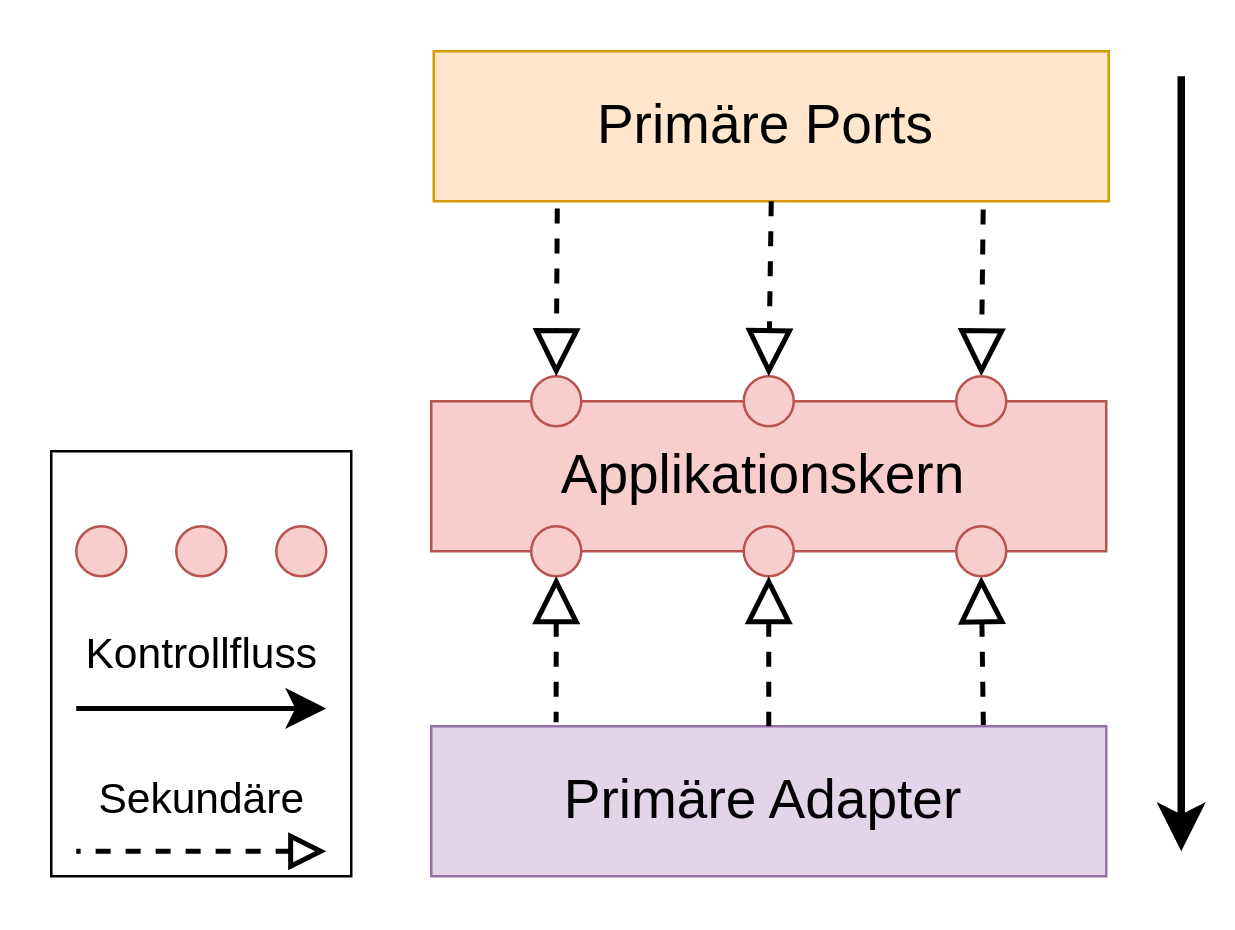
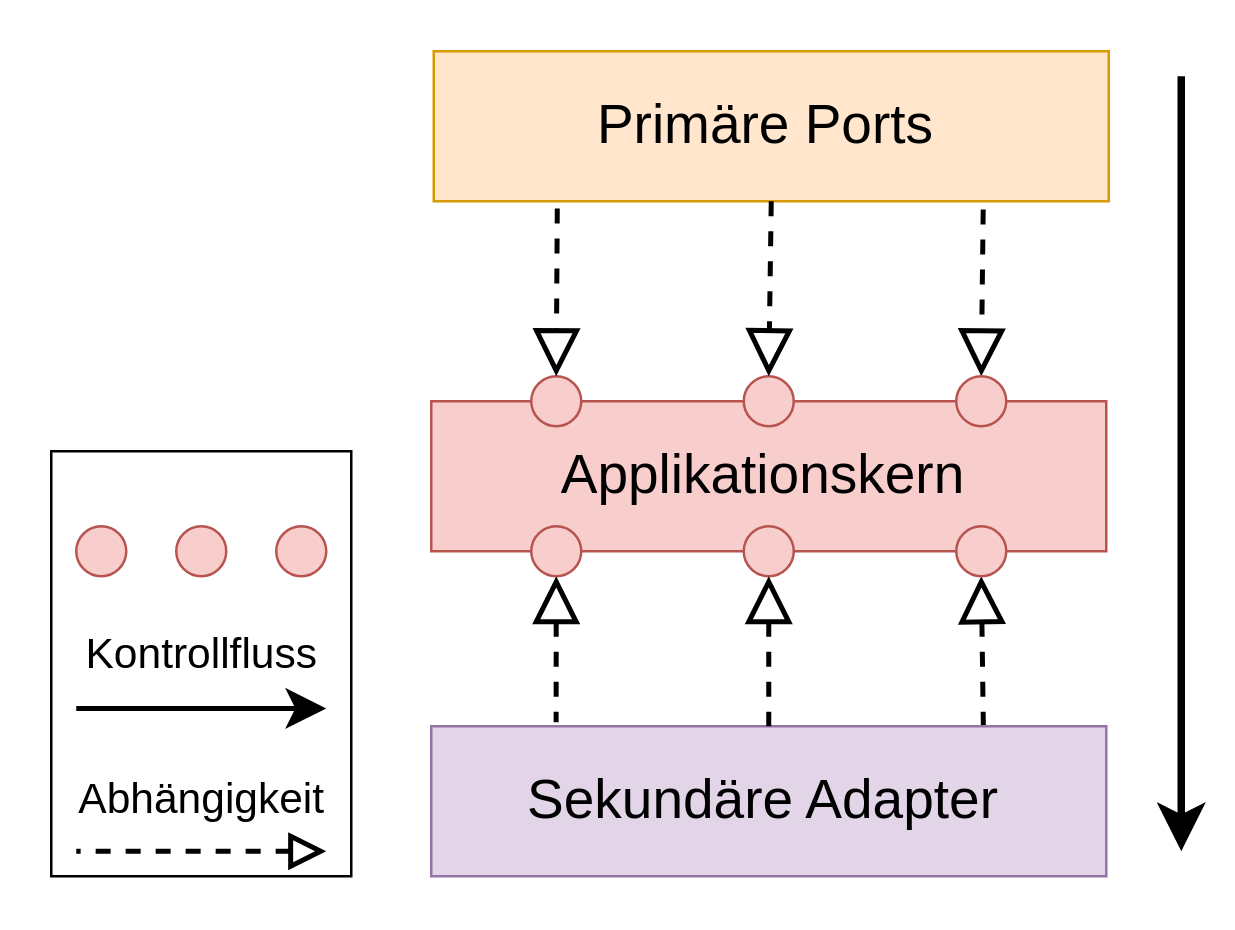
node "Sekundäre": label "Sekundäre" -> "Abhängigkeit"
node "Primäre Adapter": label "Primäre Adapter" -> "Sekundäre Adapter"
